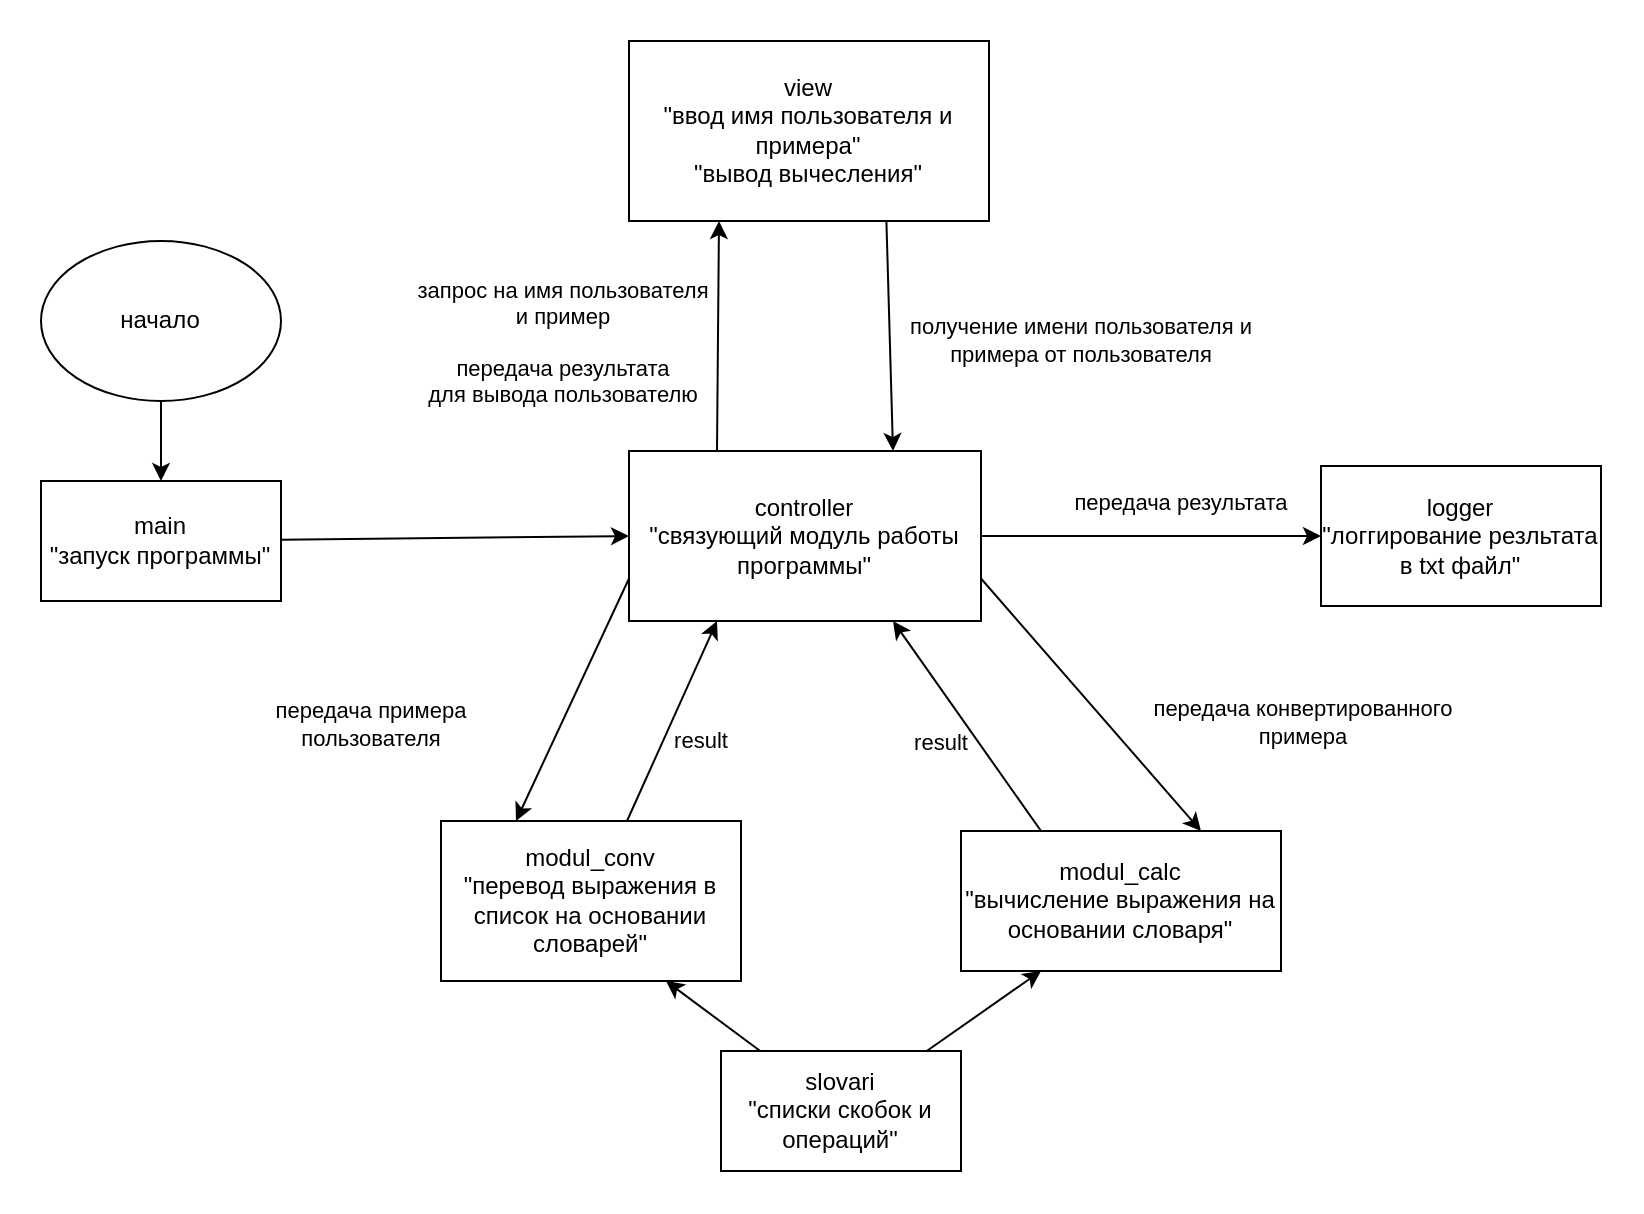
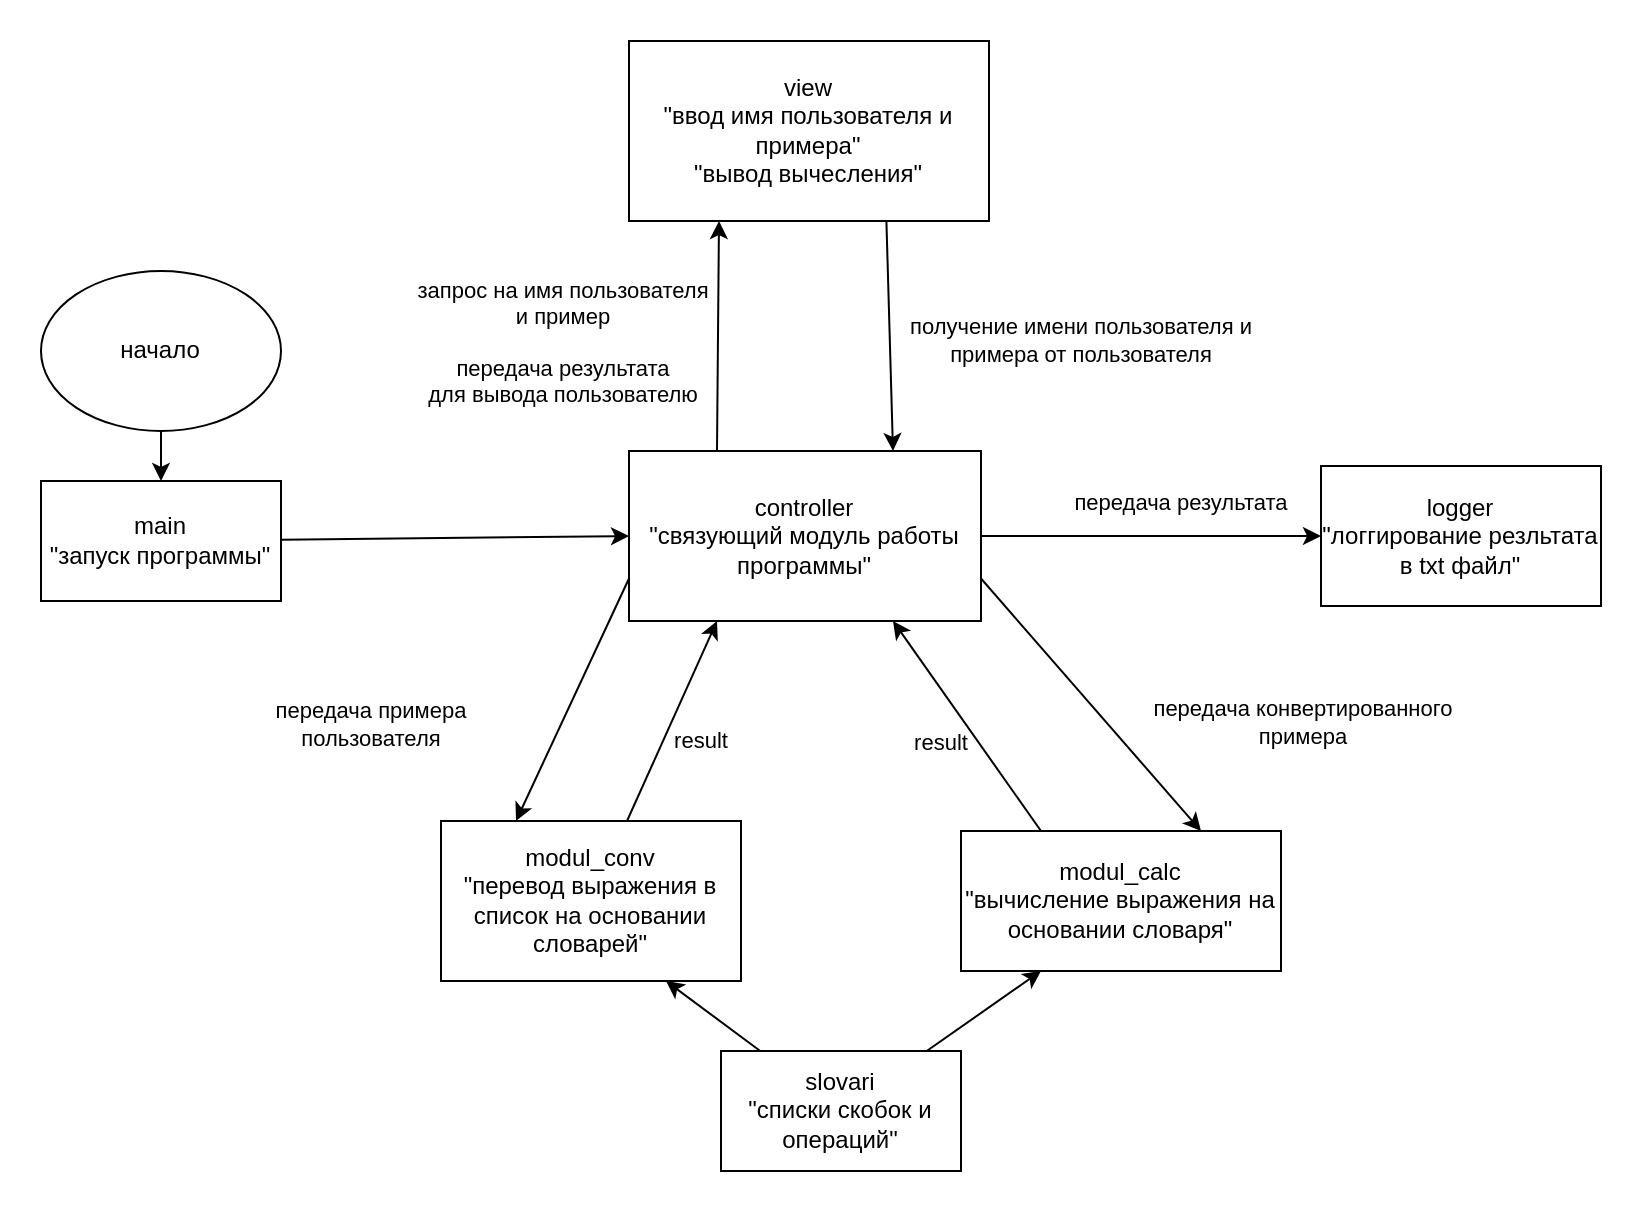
node "начало": moved (161, 321) -> (161, 351)
